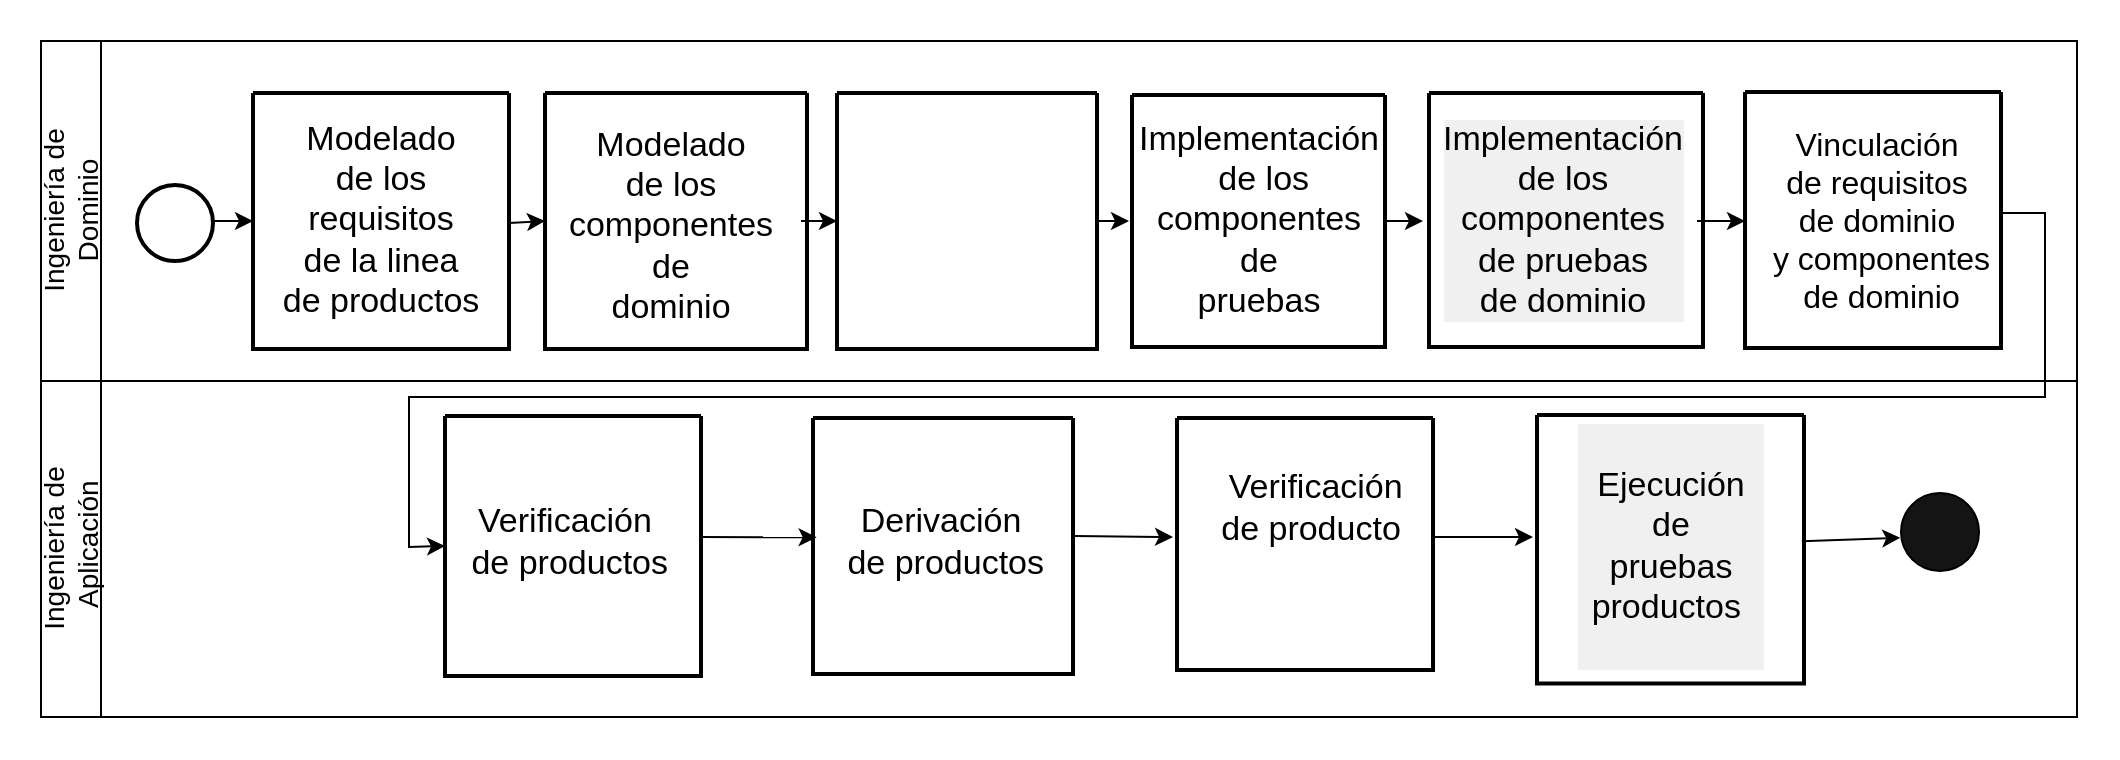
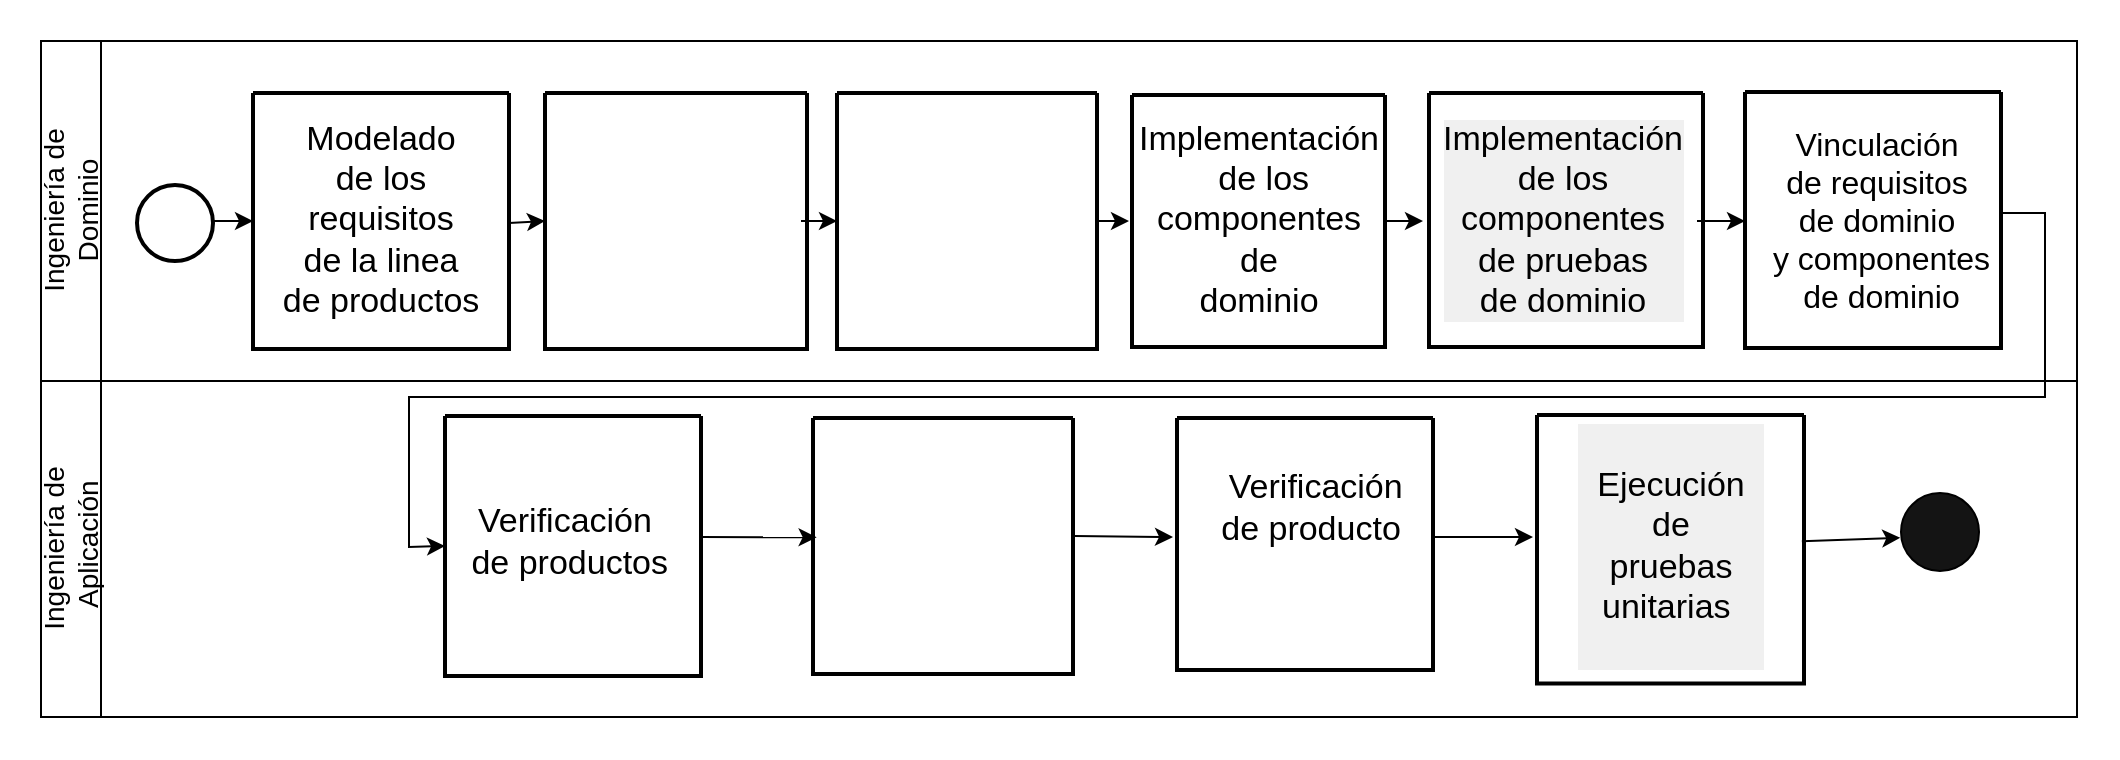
node "Implementación de los componentes de pruebas": label "Implementación de los componentes de pruebas" -> "Implementación de los componentes de dominio"
node "Modelado de los componentes de dominio": removed
node "Derivación de productos": removed
node "Ejecución de pruebas productos": label "Ejecución de pruebas productos" -> "Ejecución de pruebas unitarias"
